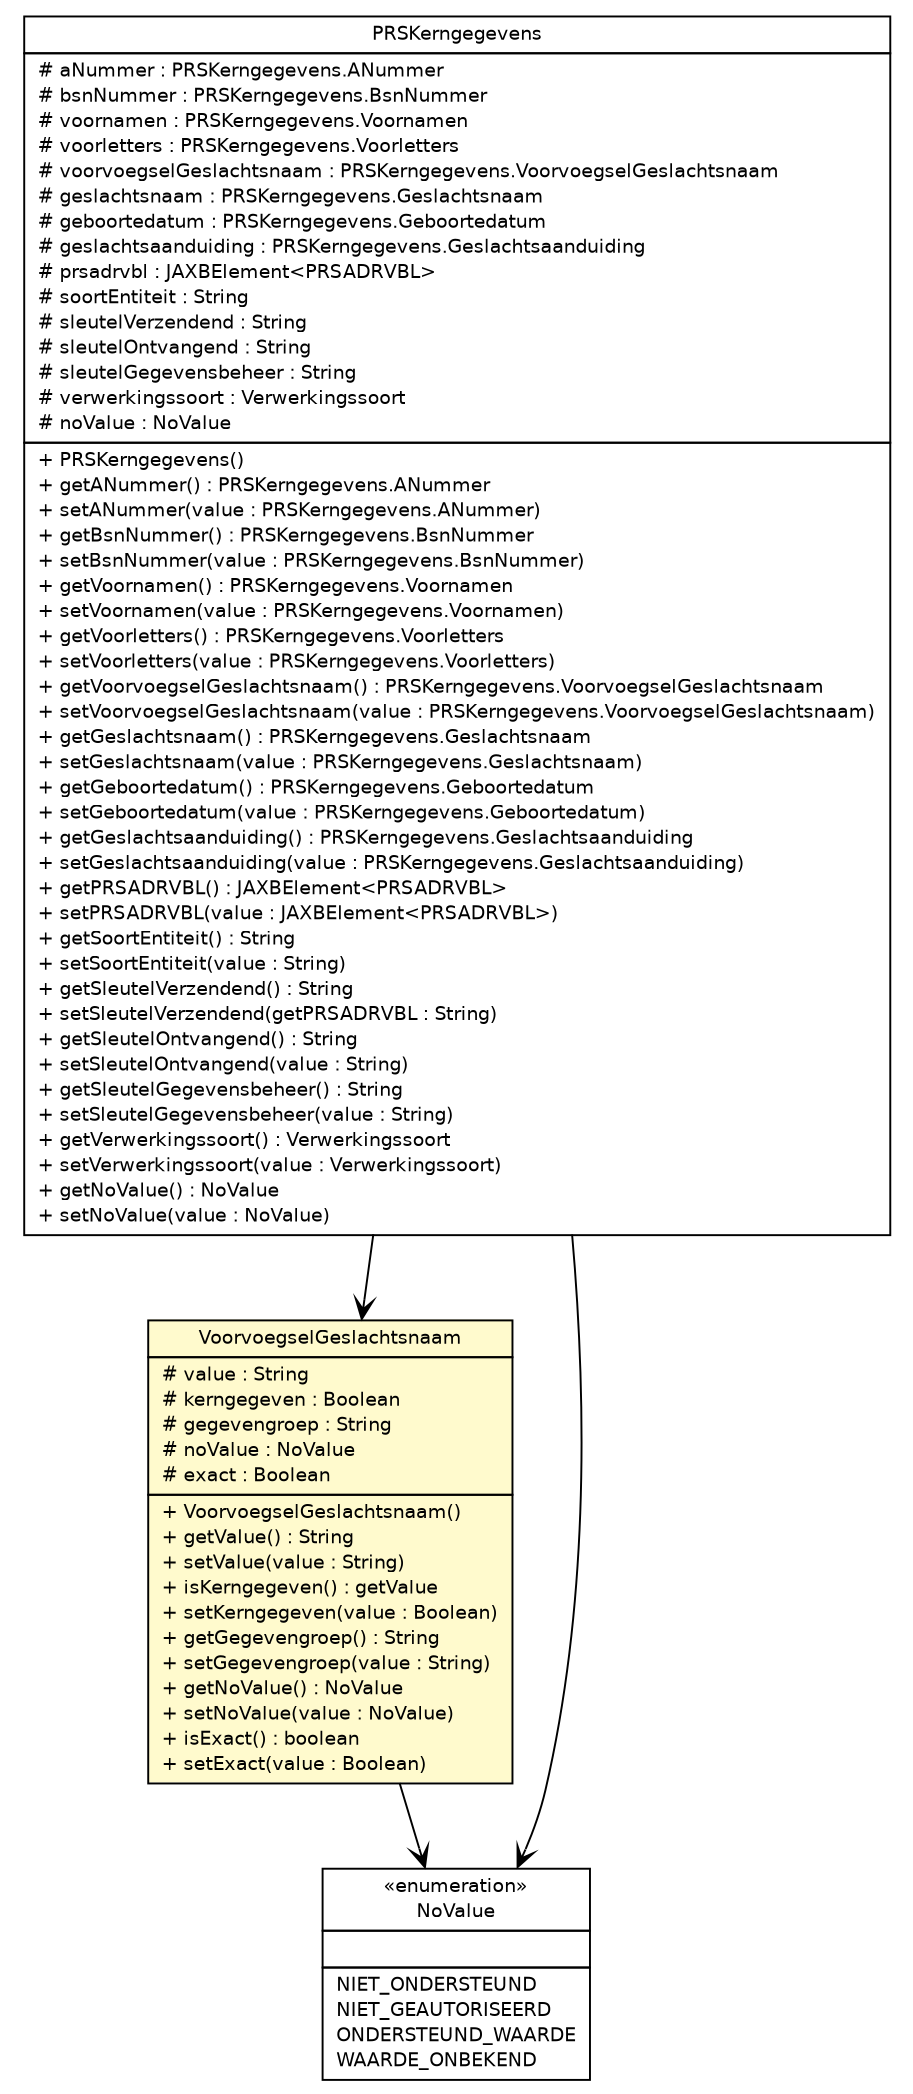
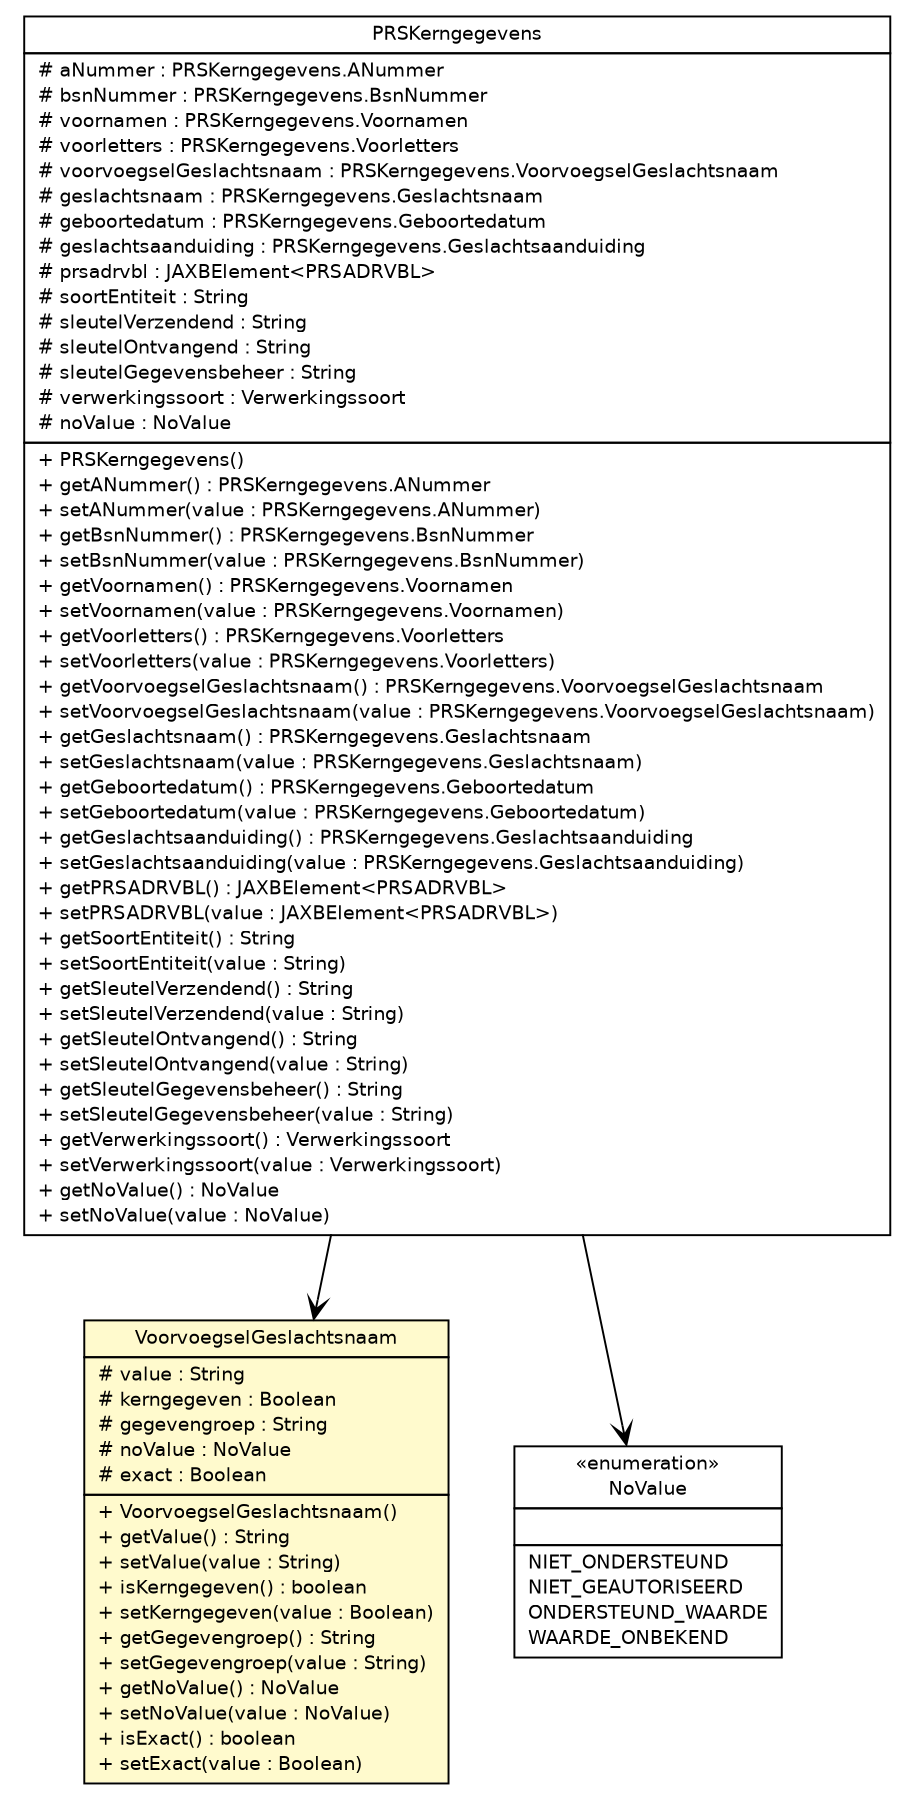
node "PRSKerngegevens": text "+ setSleutelVerzendend(getPRSADRVBL : String)" -> "+ setSleutelVerzendend(value : String)"
node "VoorvoegselGeslachtsnaam": text "+ isKerngegeven() : getValue" -> "+ isKerngegeven() : boolean"
edge "VoorvoegselGeslachtsnaam" -> "NoValue": removed
